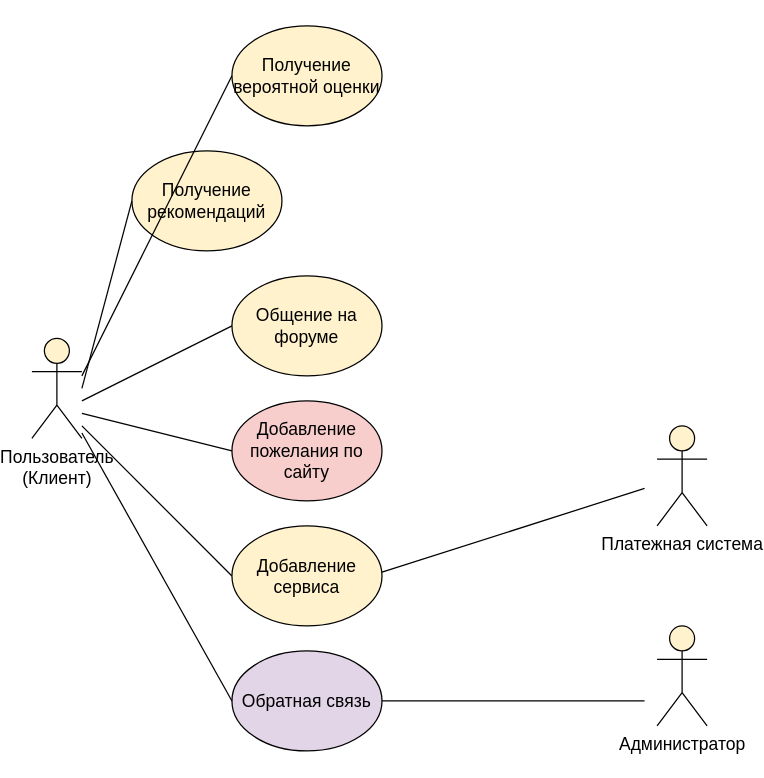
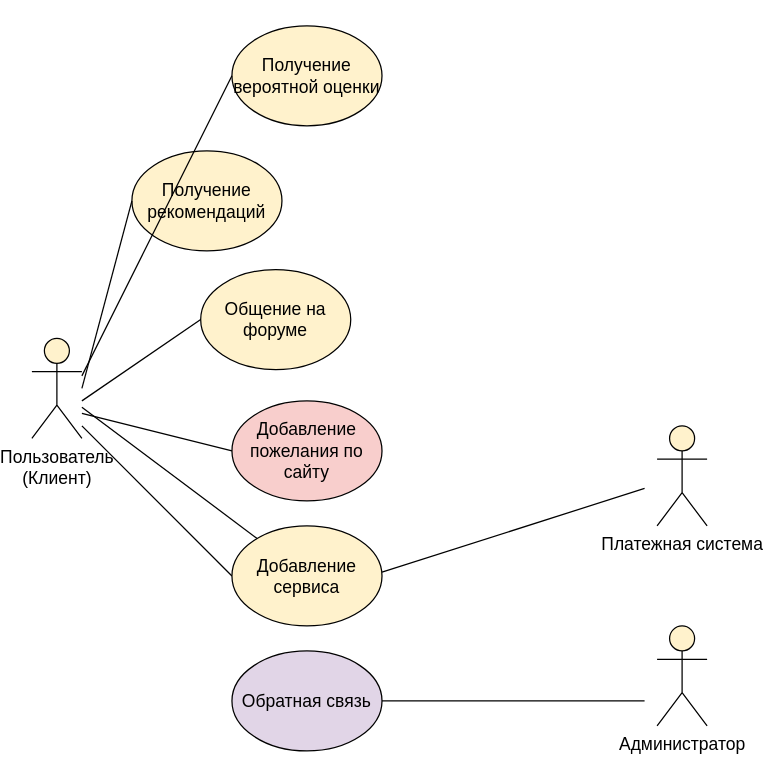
node "Общение на форуме": moved (307, 326) -> (276, 319)
edge "Пользователь (Клиент)" -- "Обратная связь": now "Пользователь (Клиент)" -- "Добавление сервиса"
